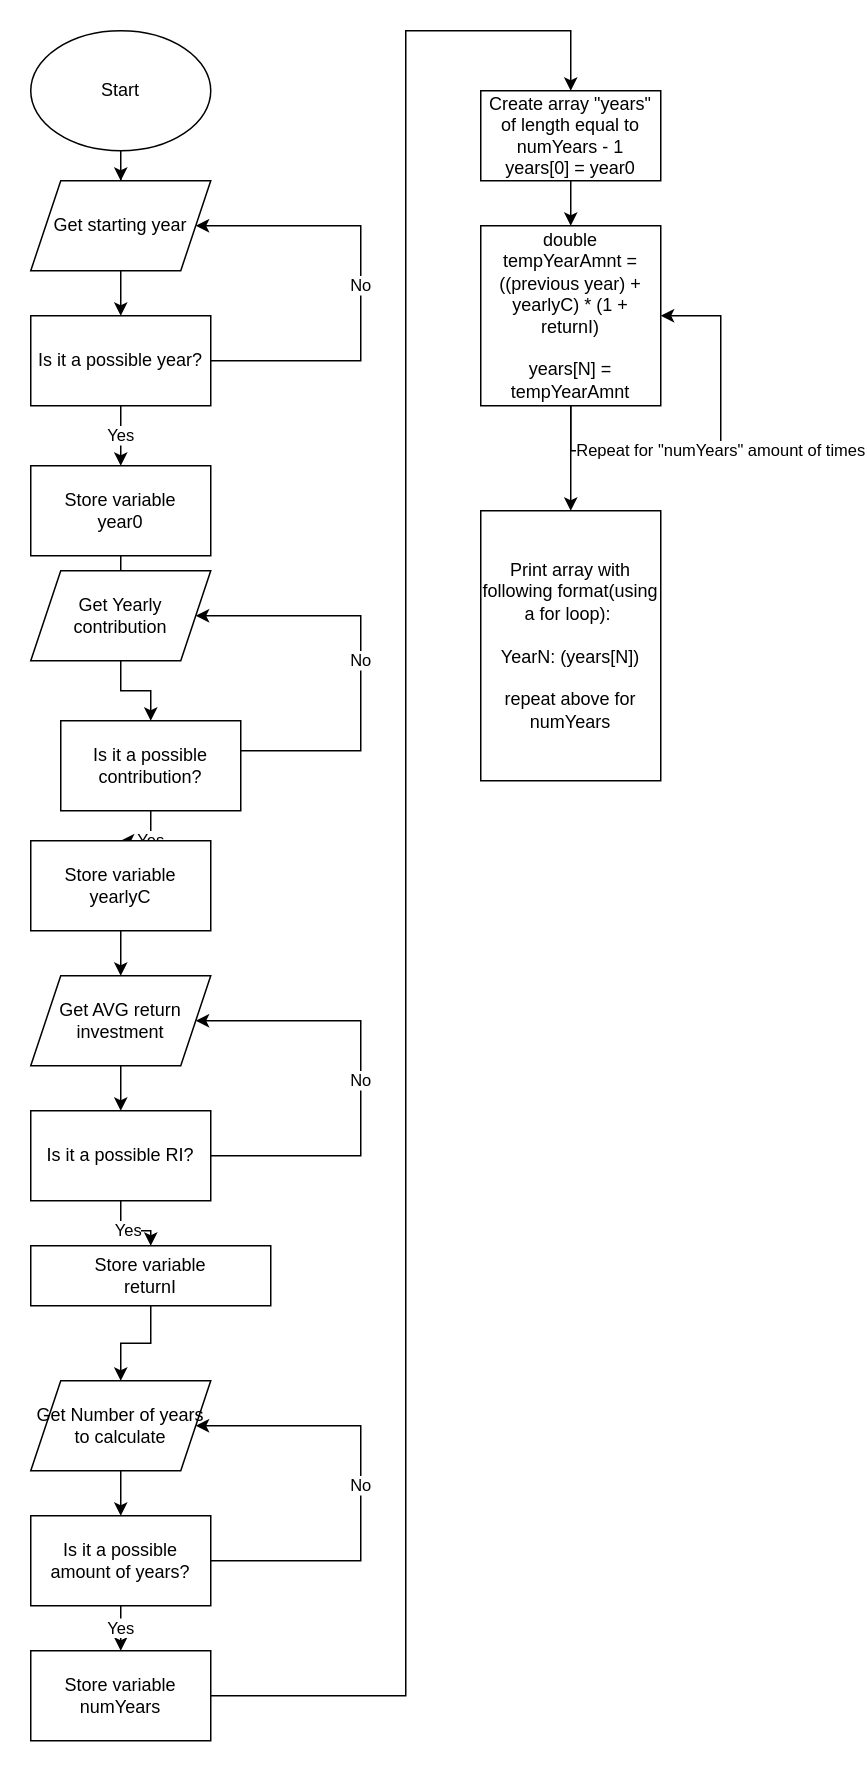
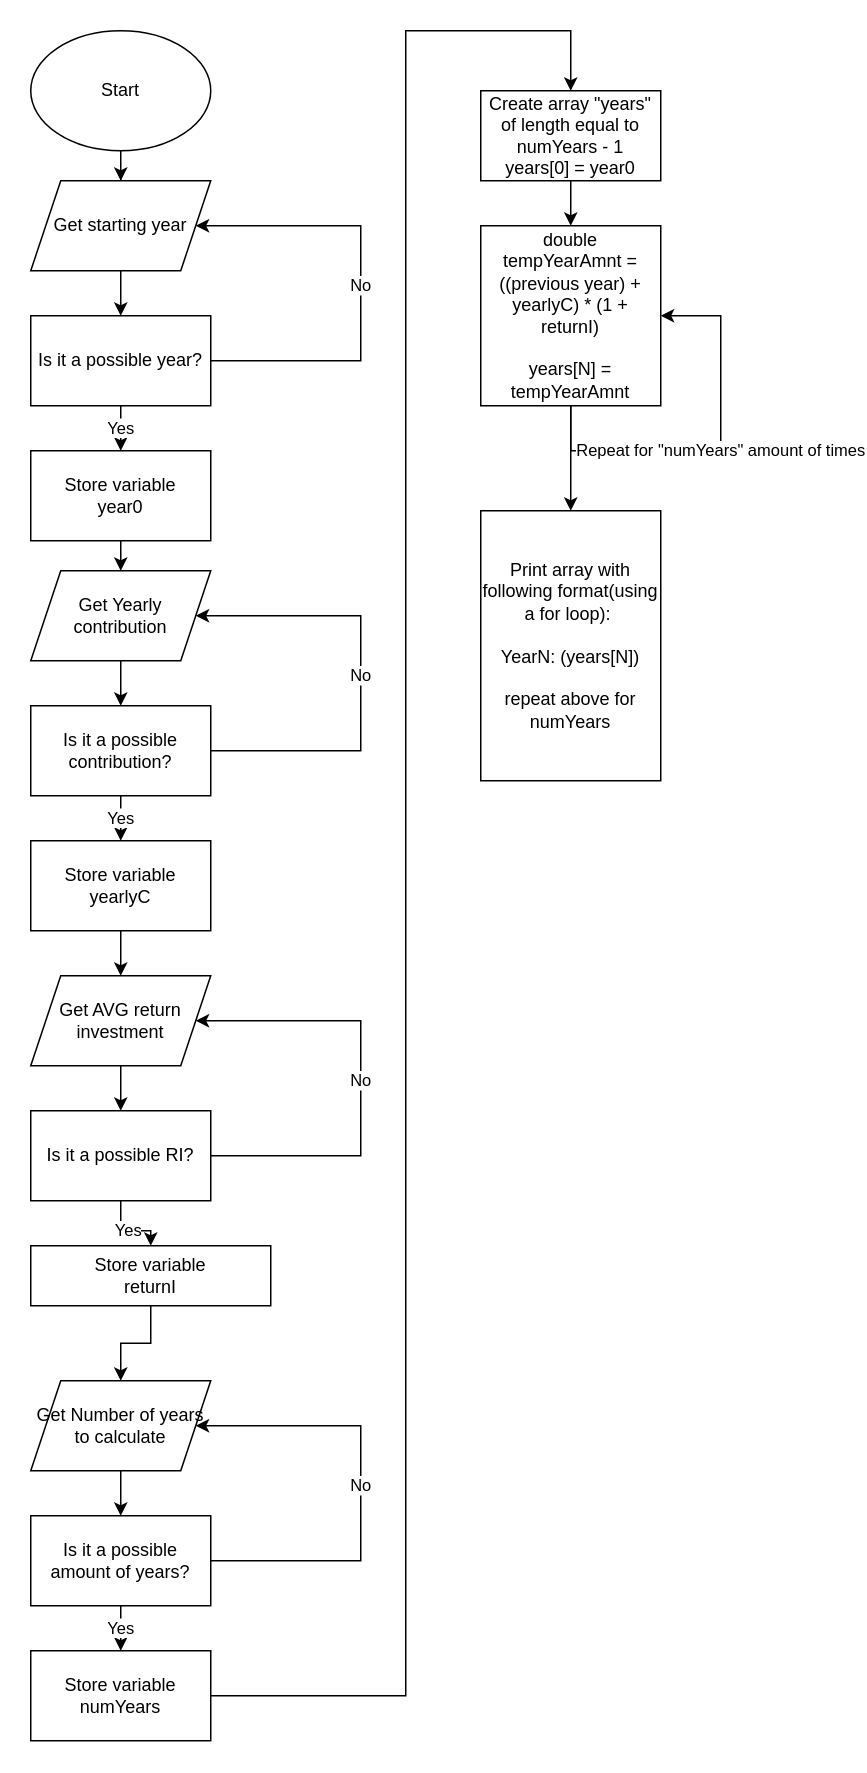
node "Store variable year0": moved (121, 511) -> (121, 496)
node "Is it a possible contribution?": moved (151, 766) -> (121, 751)
